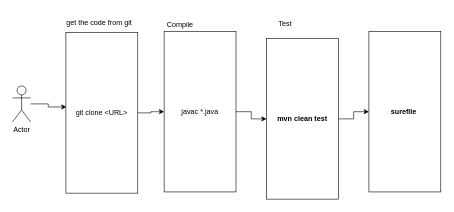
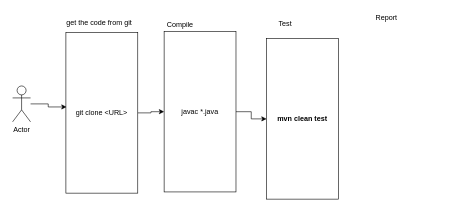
node "Report": added
edge "mvn clean test" -> "surefile": removed
node "surefile": removed
